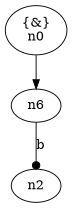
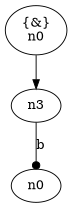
node "n6": label "n6" -> "n3"
node "n2": label "n2" -> "n0"
